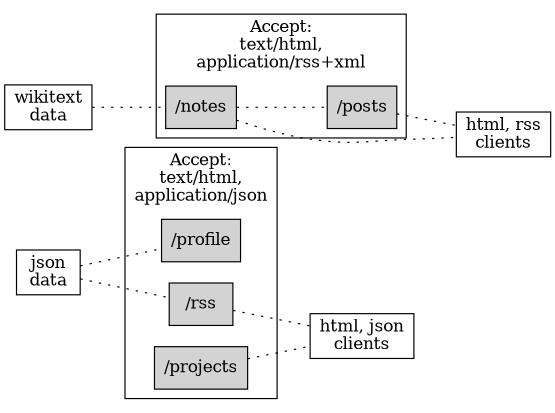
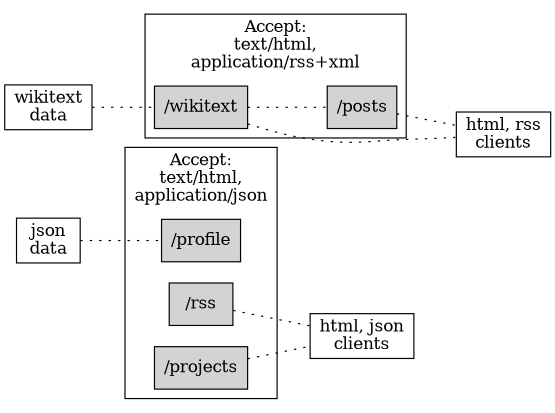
node "/notes": label "/notes" -> "/wikitext"
edge "json data" -- "/rss": removed
